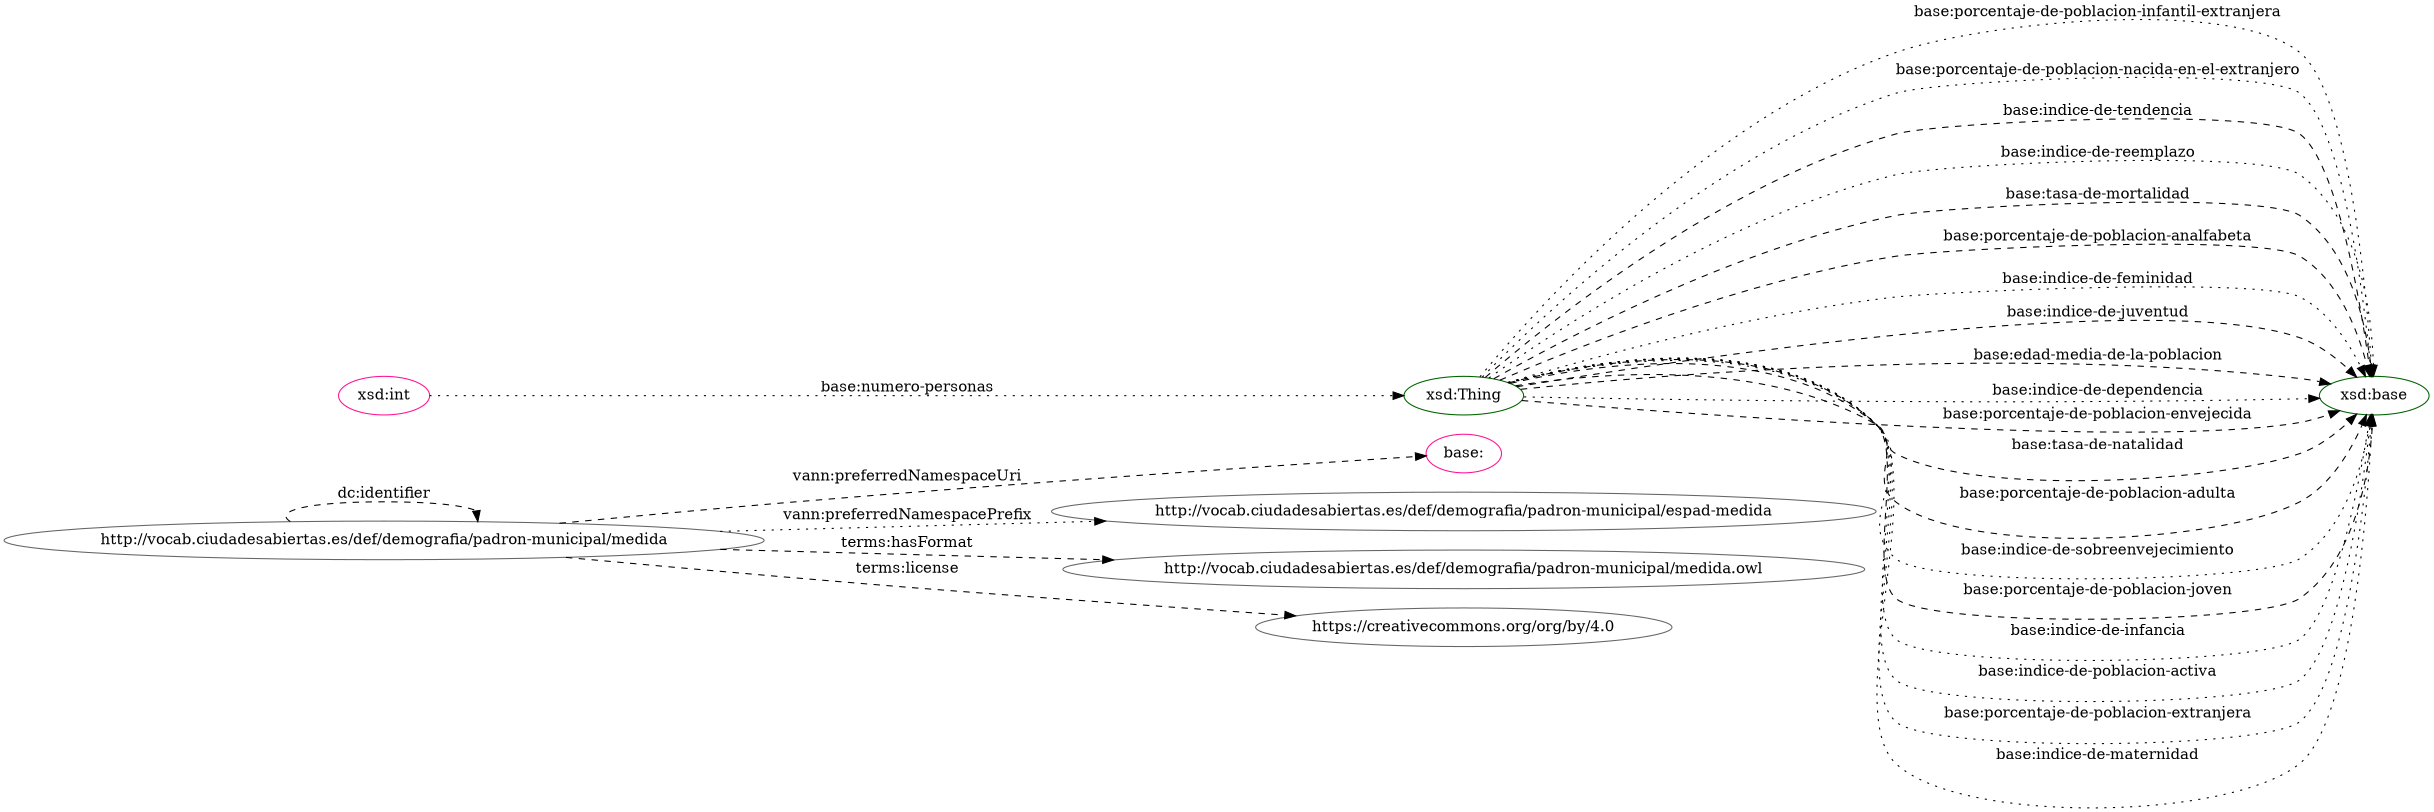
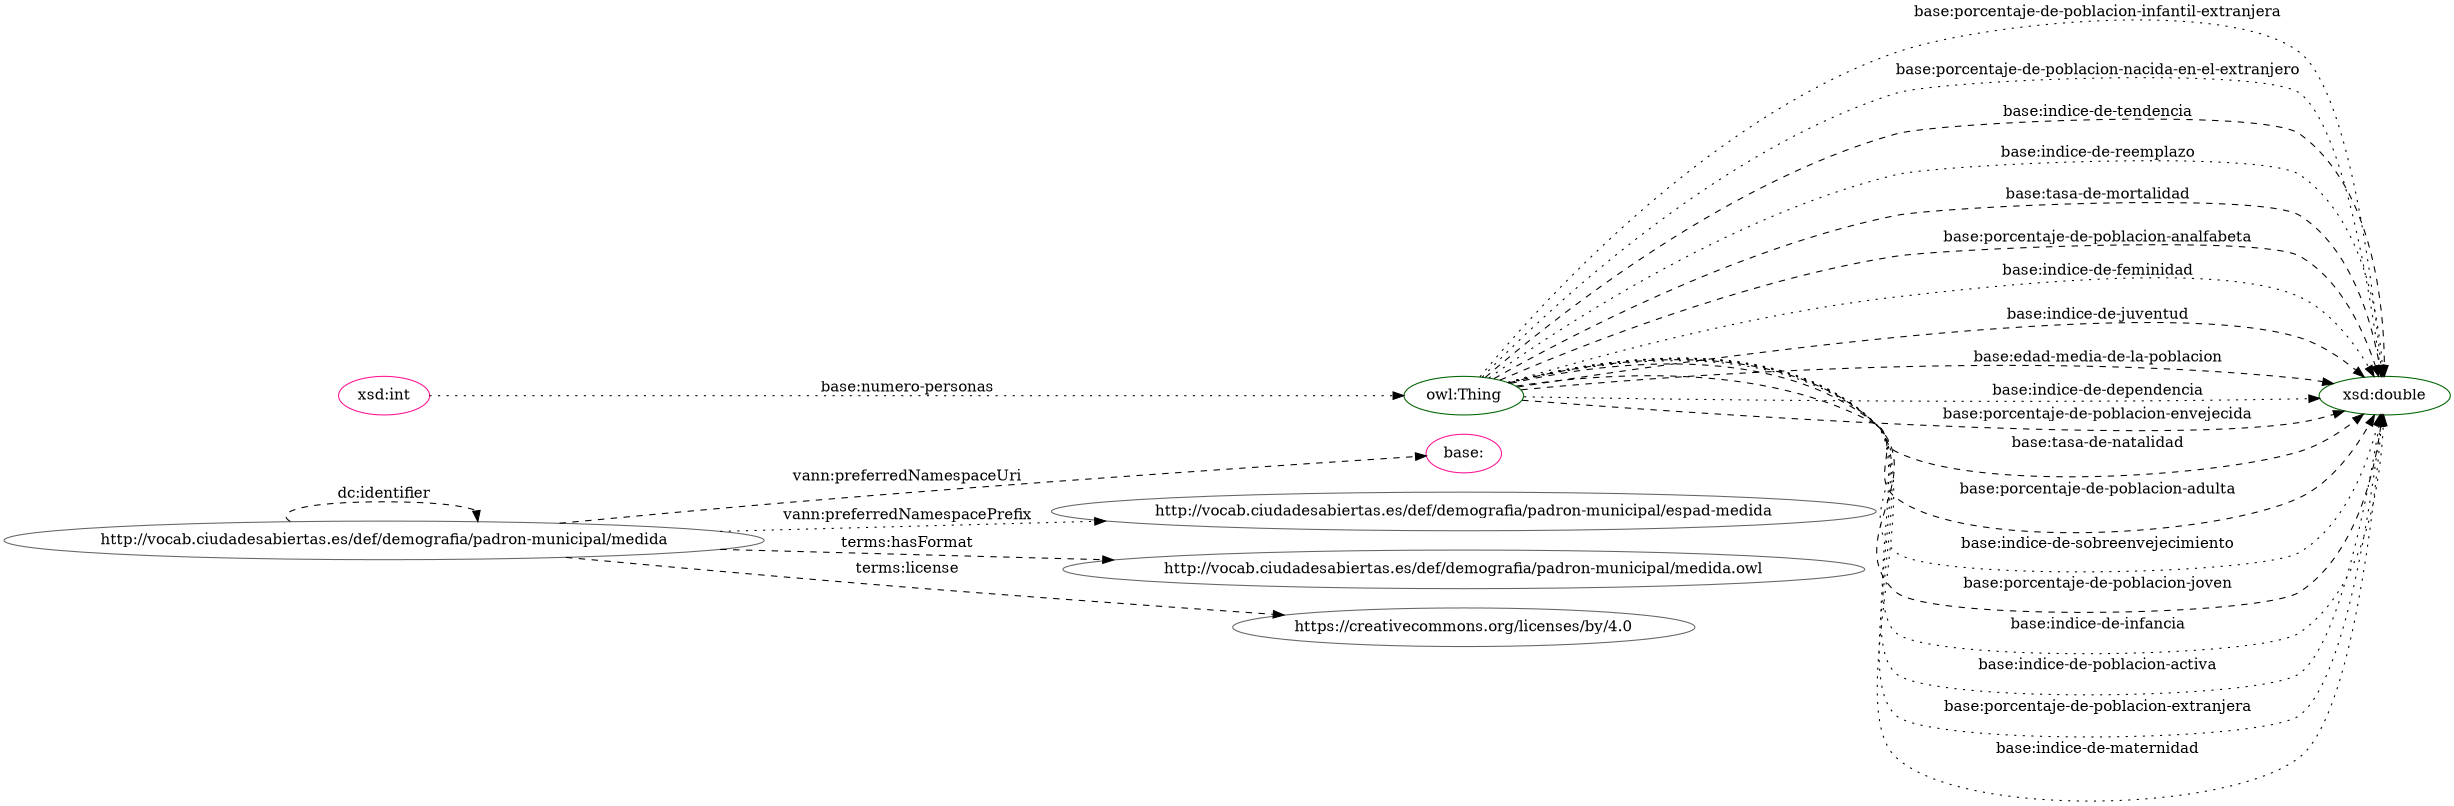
node "xsd:Thing": label "xsd:Thing" -> "owl:Thing"
node "xsd:base": label "xsd:base" -> "xsd:double"
node "https://creativecommons.org/org/by/4.0": label "https://creativecommons.org/org/by/4.0" -> "https://creativecommons.org/licenses/by/4.0"
